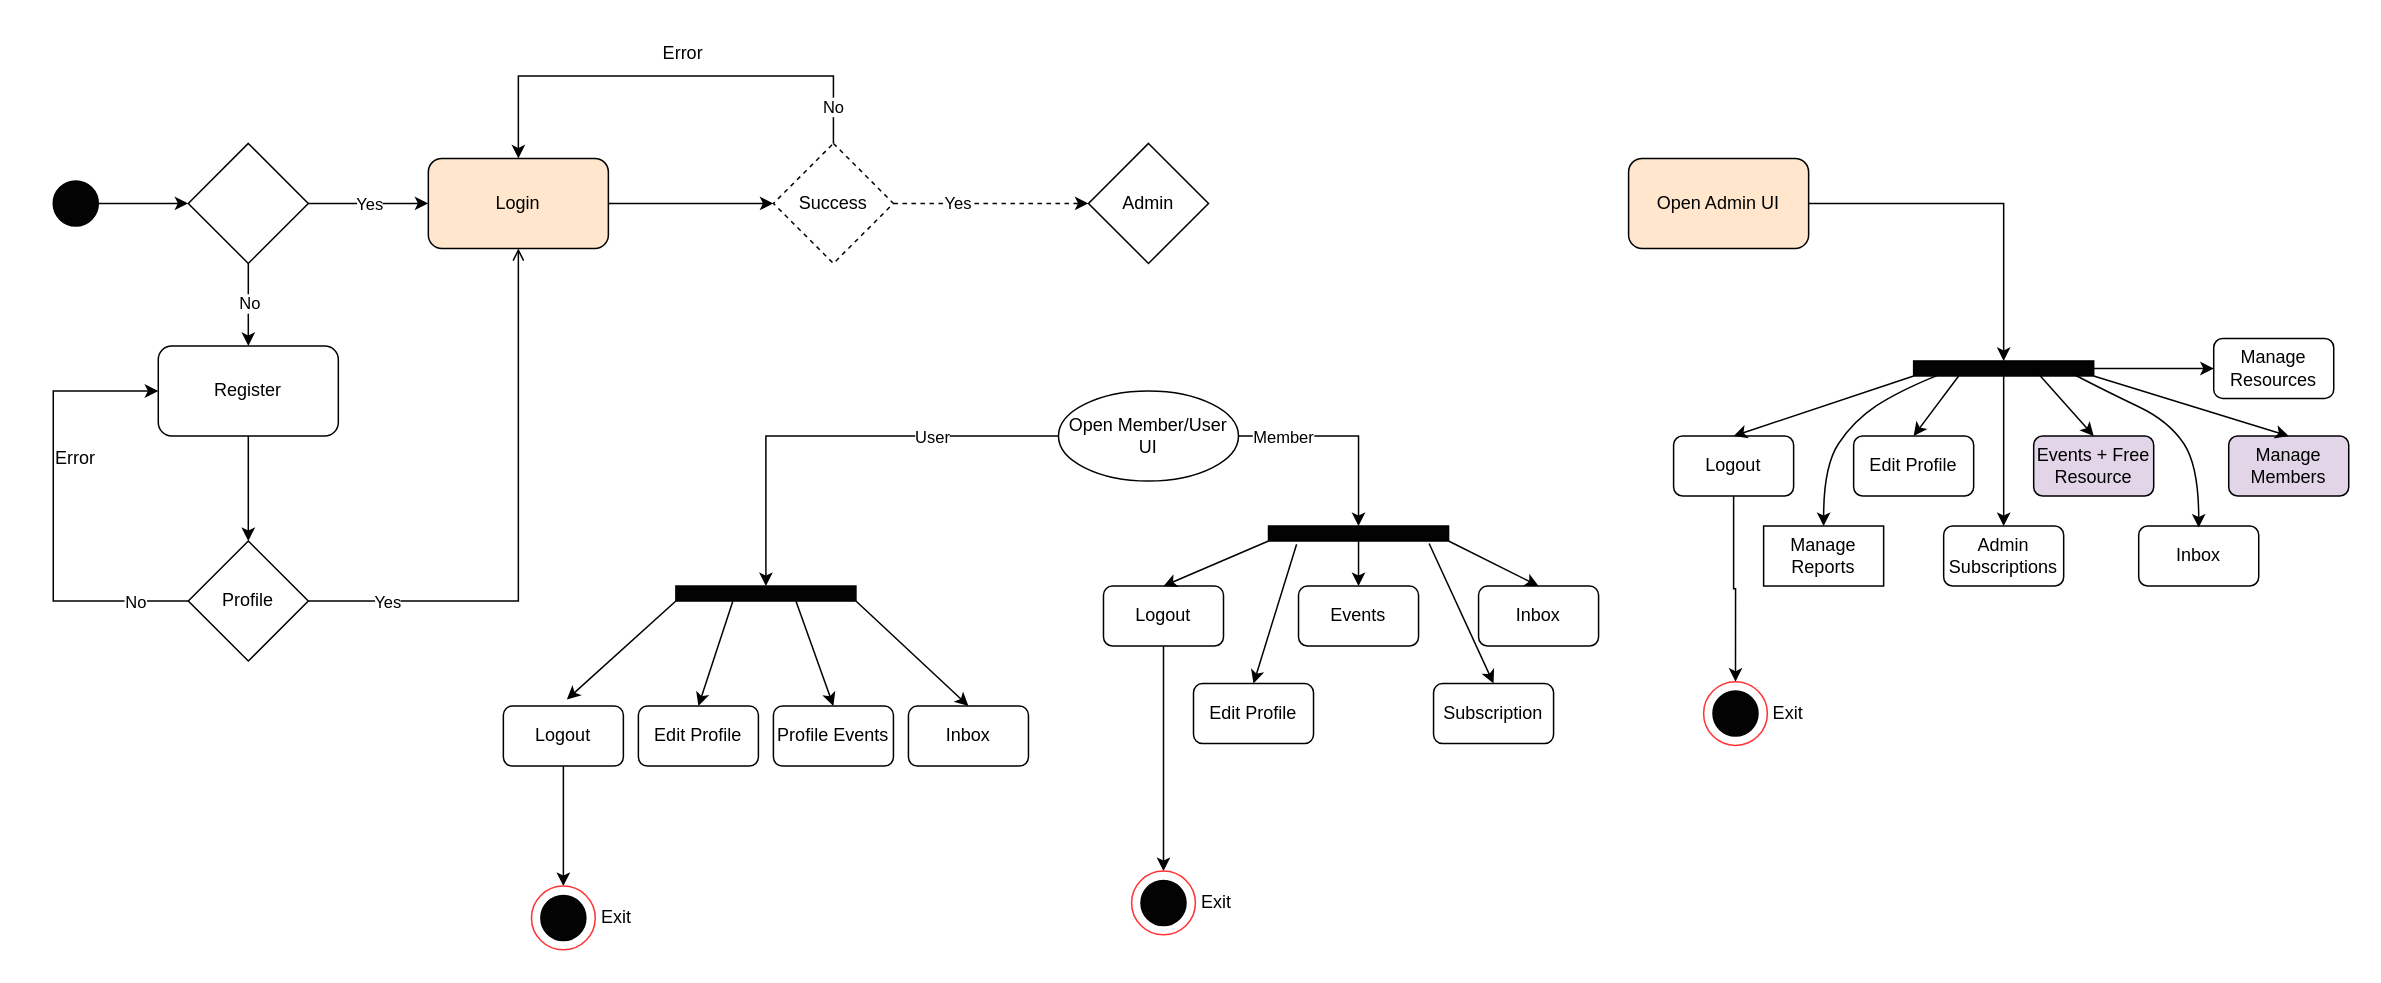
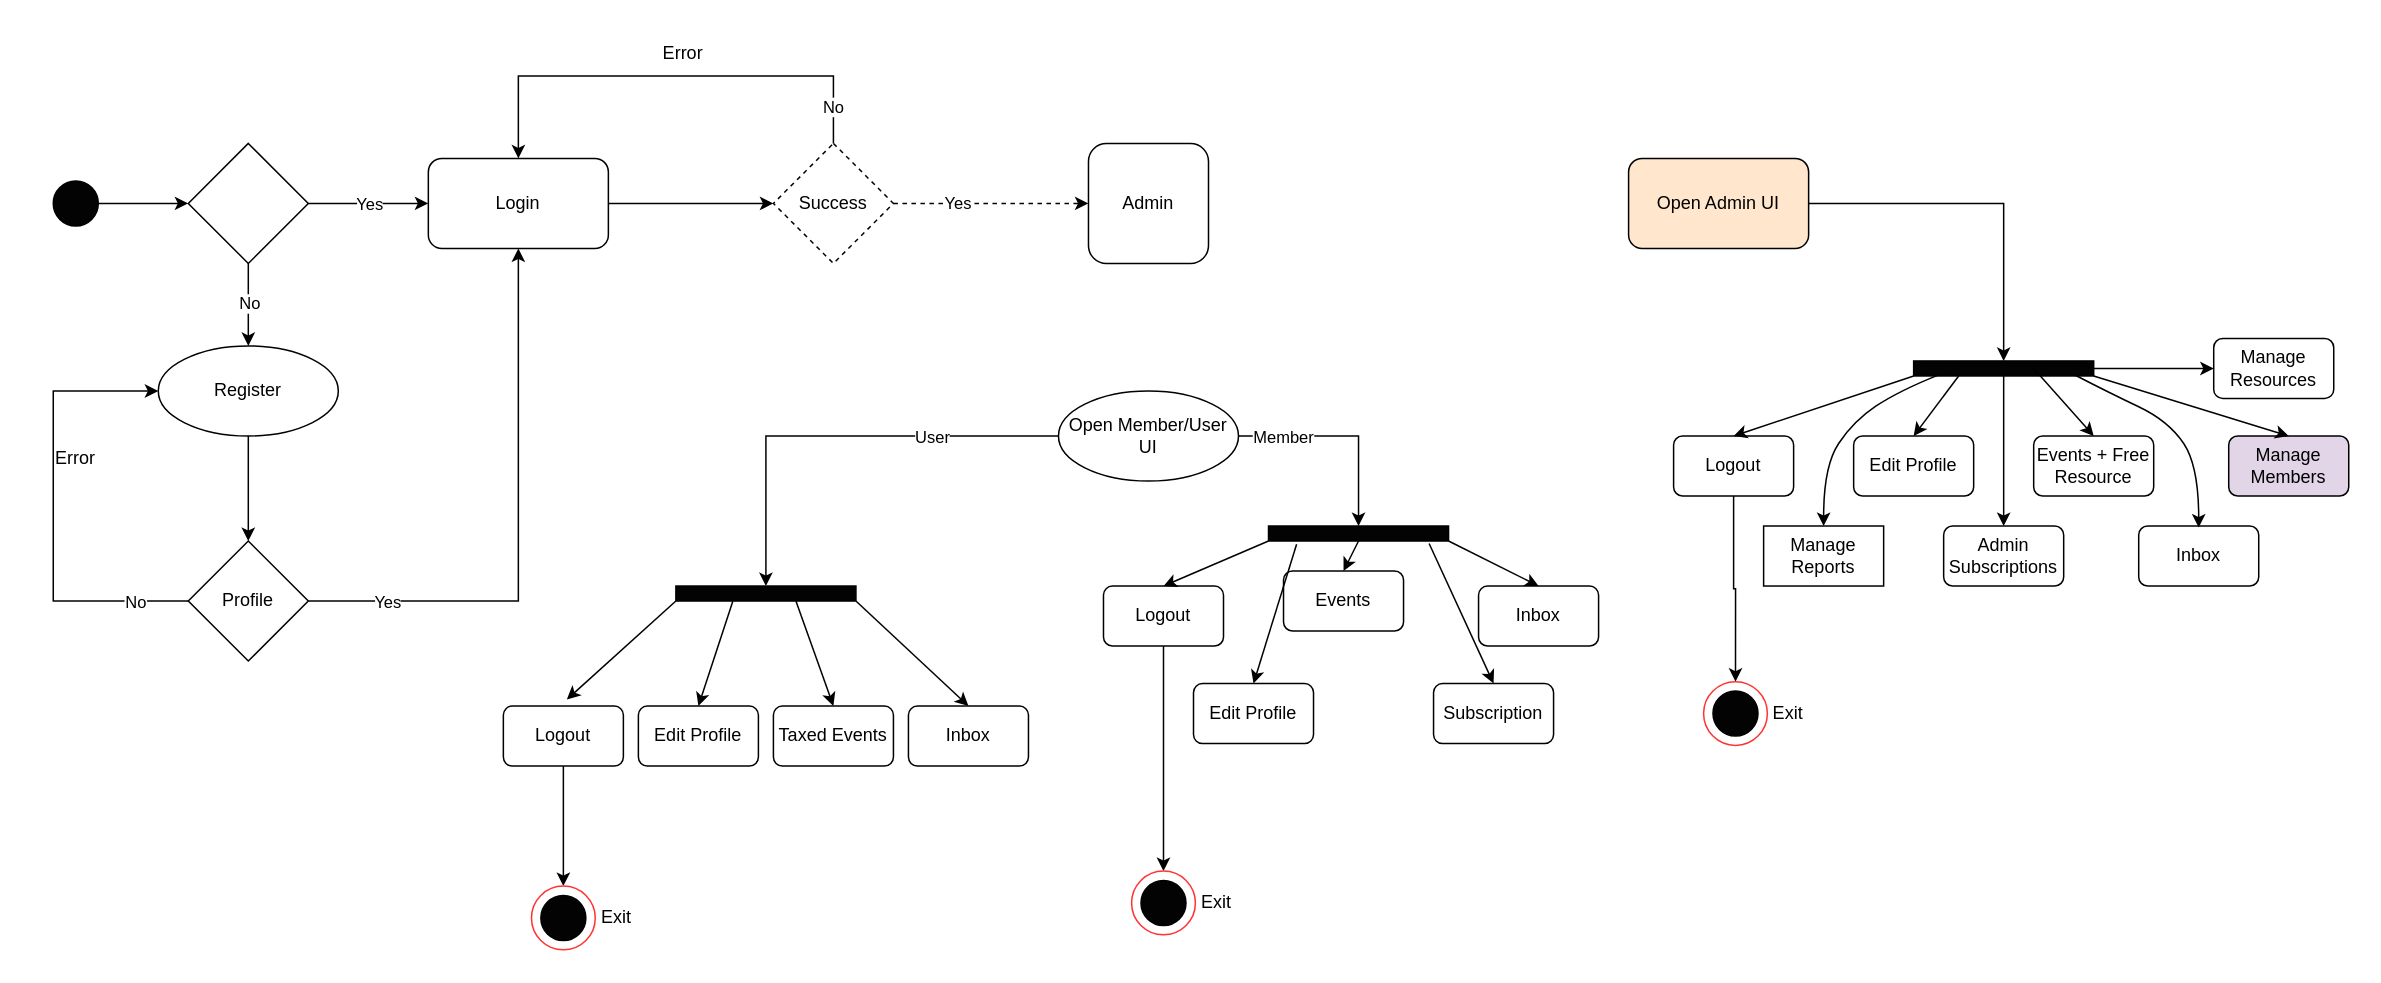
node "Login": fillcolor #ffe6cc -> #ffffff
node "Admin": shape diamond -> rounded rectangle
edge "Profile" -> "Login": arrowhead open -> classic
node "Register": shape rounded rectangle -> ellipse
node "Events + Free Resource": fillcolor #e1d5e7 -> #ffffff
node "Events": moved (1358, 616) -> (1343, 601)
node "Profile Events": label "Profile Events" -> "Taxed Events"
